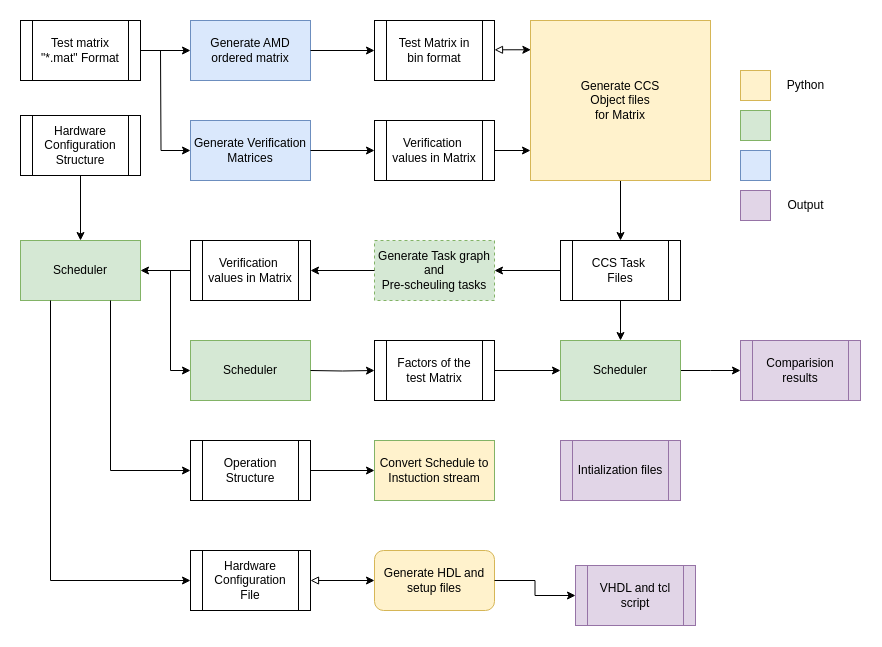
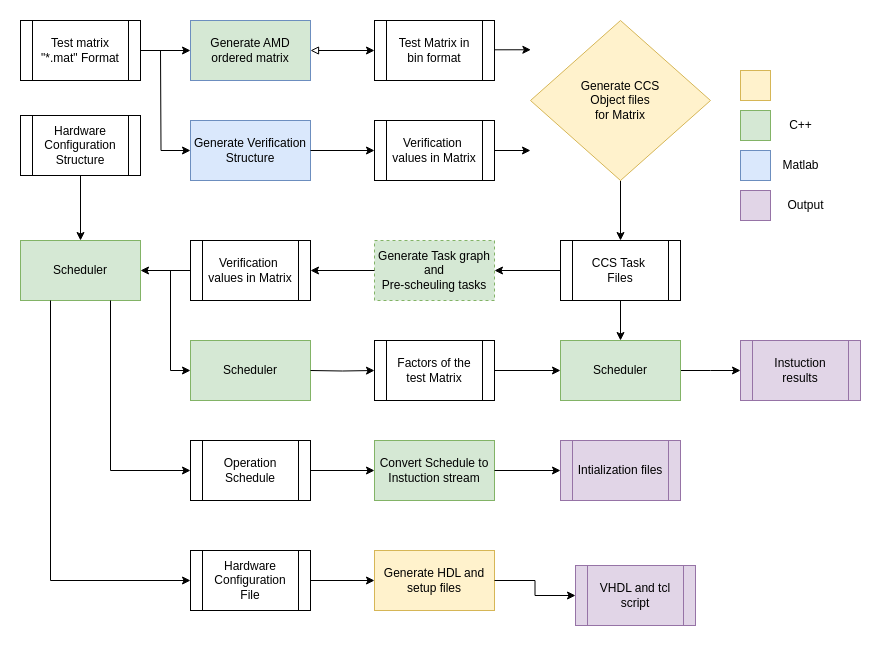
edge "Test Matrix in bin format" -- "Generate CCS Object files for Matrix": arrowhead block -> none
node "Generate AMD ordered matrix": fillcolor #dae8fc -> #d5e8d4
edge "Generate AMD ordered matrix" -> "Test Matrix in bin format": arrowhead none -> block
node "Python": removed
node "Generate CCS Object files for Matrix": shape rectangle -> diamond
node "C++": added
node "Generate Verification Matrices": label "Generate Verification Matrices" -> "Generate Verification Structure"
node "Matlab": added
node "Comparision results": label "Comparision results" -> "Instuction results"
node "Operation Structure": label "Operation Structure" -> "Operation Schedule"
node "Convert Schedule to Instuction stream": fillcolor #fff2cc -> #d5e8d4
edge "Convert Schedule to Instuction stream" -> "Intialization files": added
edge "Hardware Configuration File" -- "Generate HDL and setup files": arrowhead block -> none
node "Generate HDL and setup files": shape rounded rectangle -> rectangle
